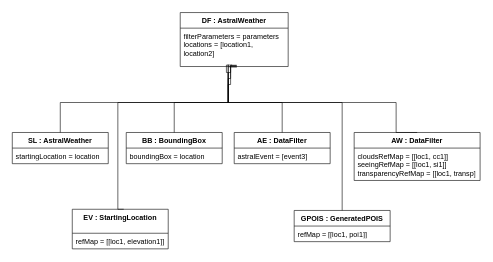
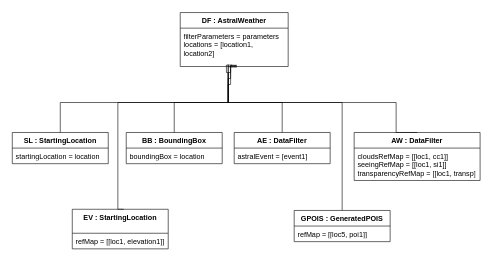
node "SL : AstralWeather": label "SL : AstralWeather" -> "SL : StartingLocation"
node "astralEvent = [event3]": label "astralEvent = [event3]" -> "astralEvent = [event1]"
node "refMap = [[loc1, poi1]]": label "refMap = [[loc1, poi1]]" -> "refMap = [[loc5, poi1]]"
